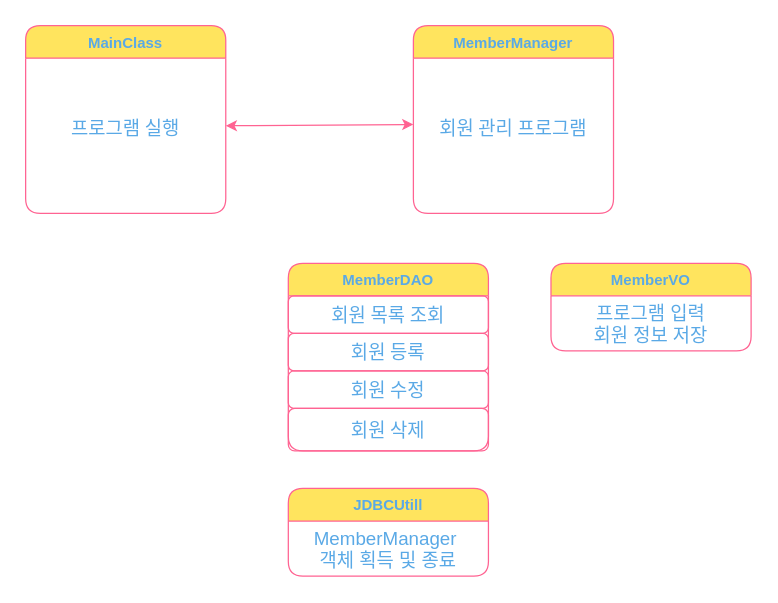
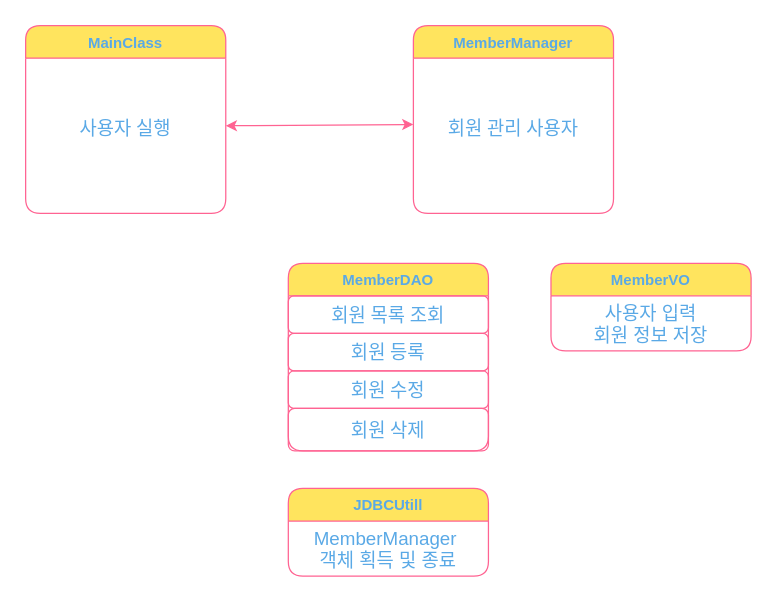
node "프로그램 실행": label "프로그램 실행" -> "사용자 실행"
node "회원 관리 프로그램": label "회원 관리 프로그램" -> "회원 관리 사용자"
node "프로그램 입력 회원 정보 저장": label "프로그램 입력 회원 정보 저장" -> "사용자 입력 회원 정보 저장"
